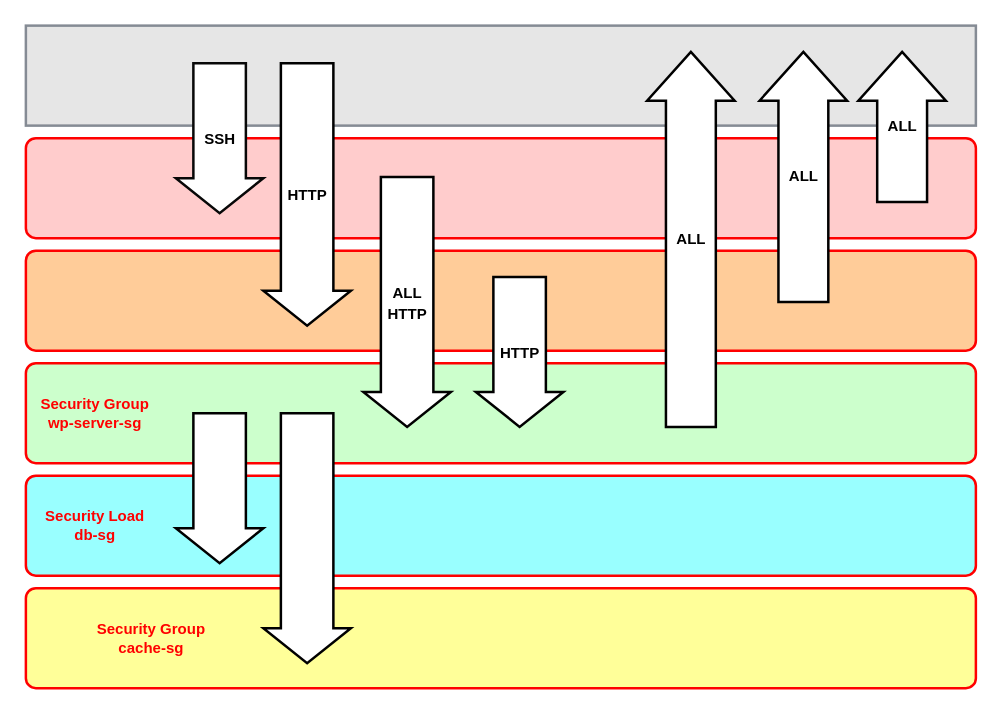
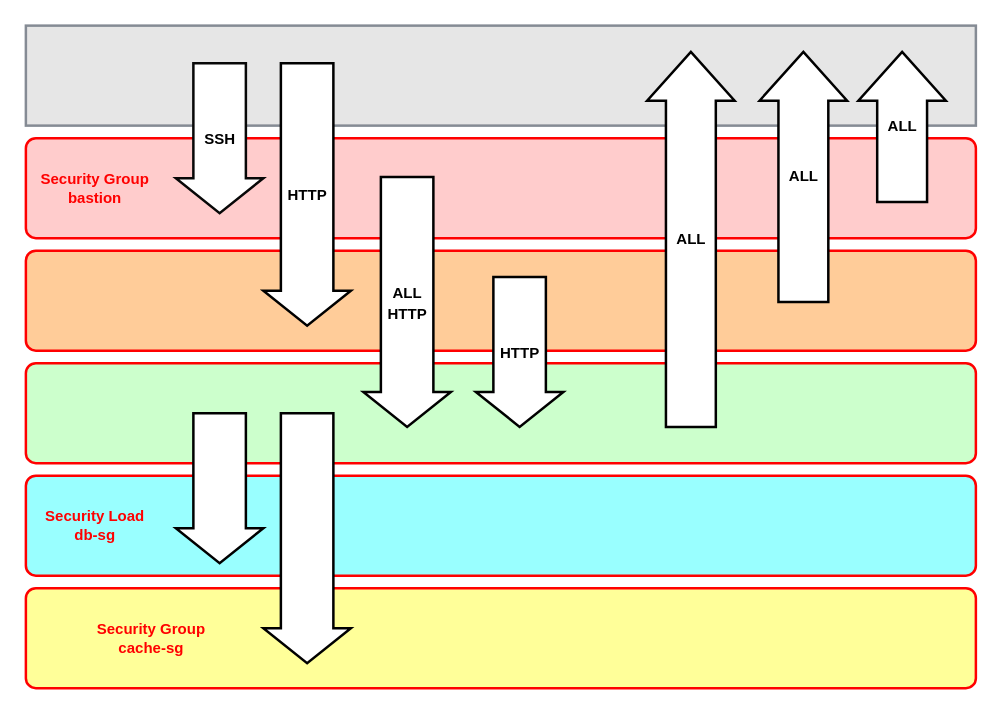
node "Security Group bastion": added
node "Security Group wp-server-sg": removed
